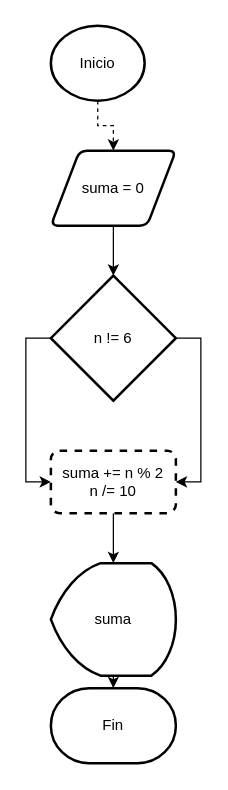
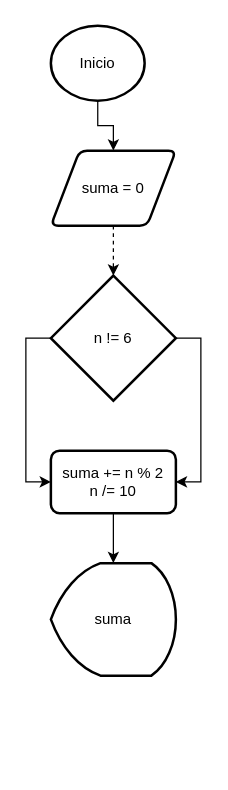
edge "Inicio" -> "suma = 0": style dashed -> solid
edge "suma = 0" -> "n != 6": style solid -> dashed
node "suma += n % 2 n /= 10": style dashed -> solid
edge "suma" -> "Fin": removed
node "Fin": removed
